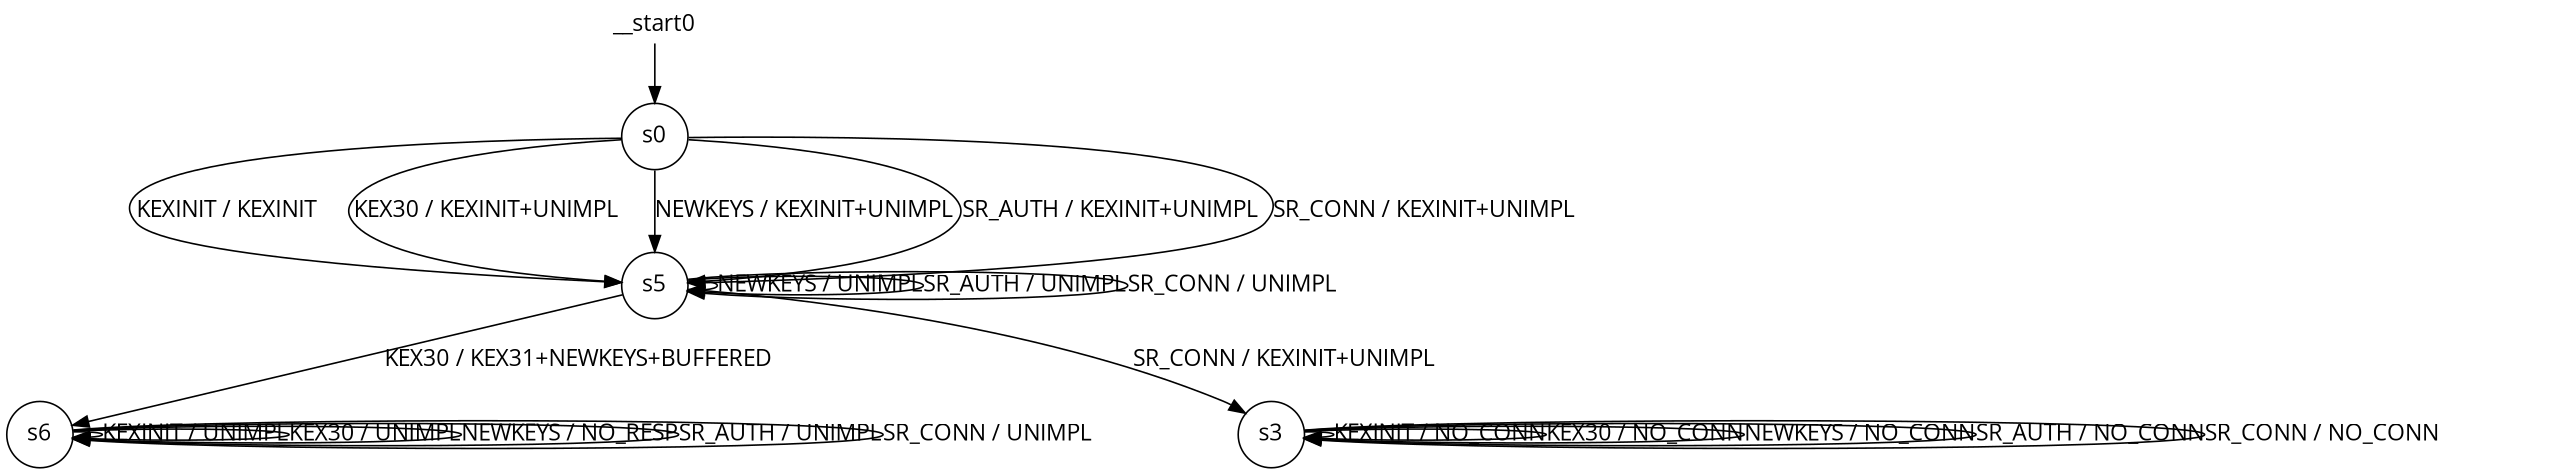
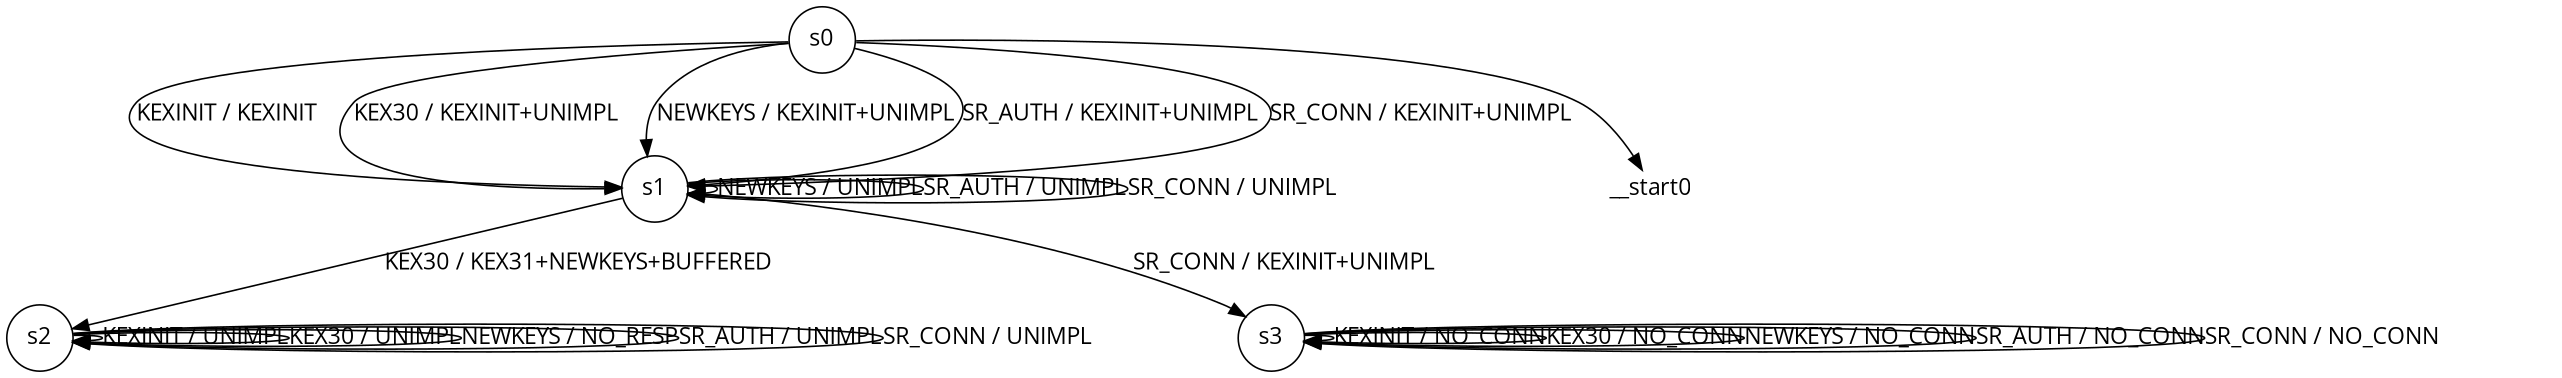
edge "__start0" -> "s0": reversed
node "s5": label "s5" -> "s1"
node "s6": label "s6" -> "s2"
